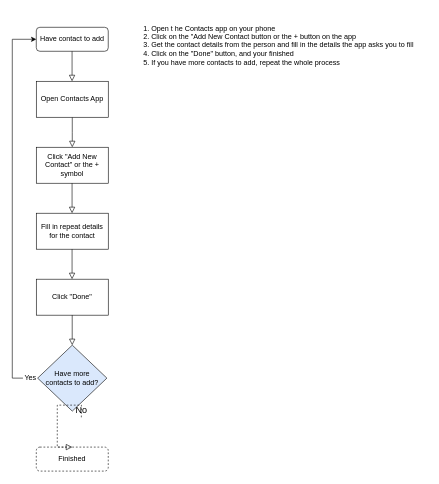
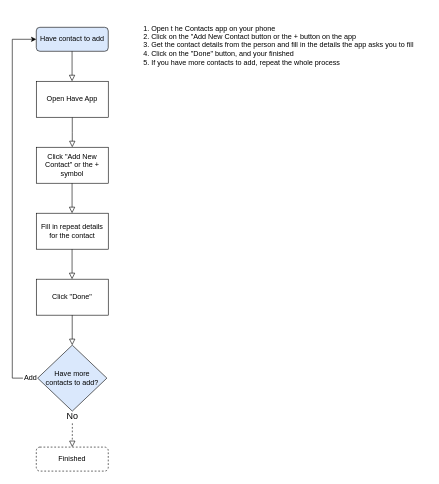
node "Have contact to add": fillcolor #ffffff -> #dae8fc
node "Open Contacts App": label "Open Contacts App" -> "Open Have App"
node "Yes": label "Yes" -> "Add"
node "No": moved (81, 426) -> (72, 432)
